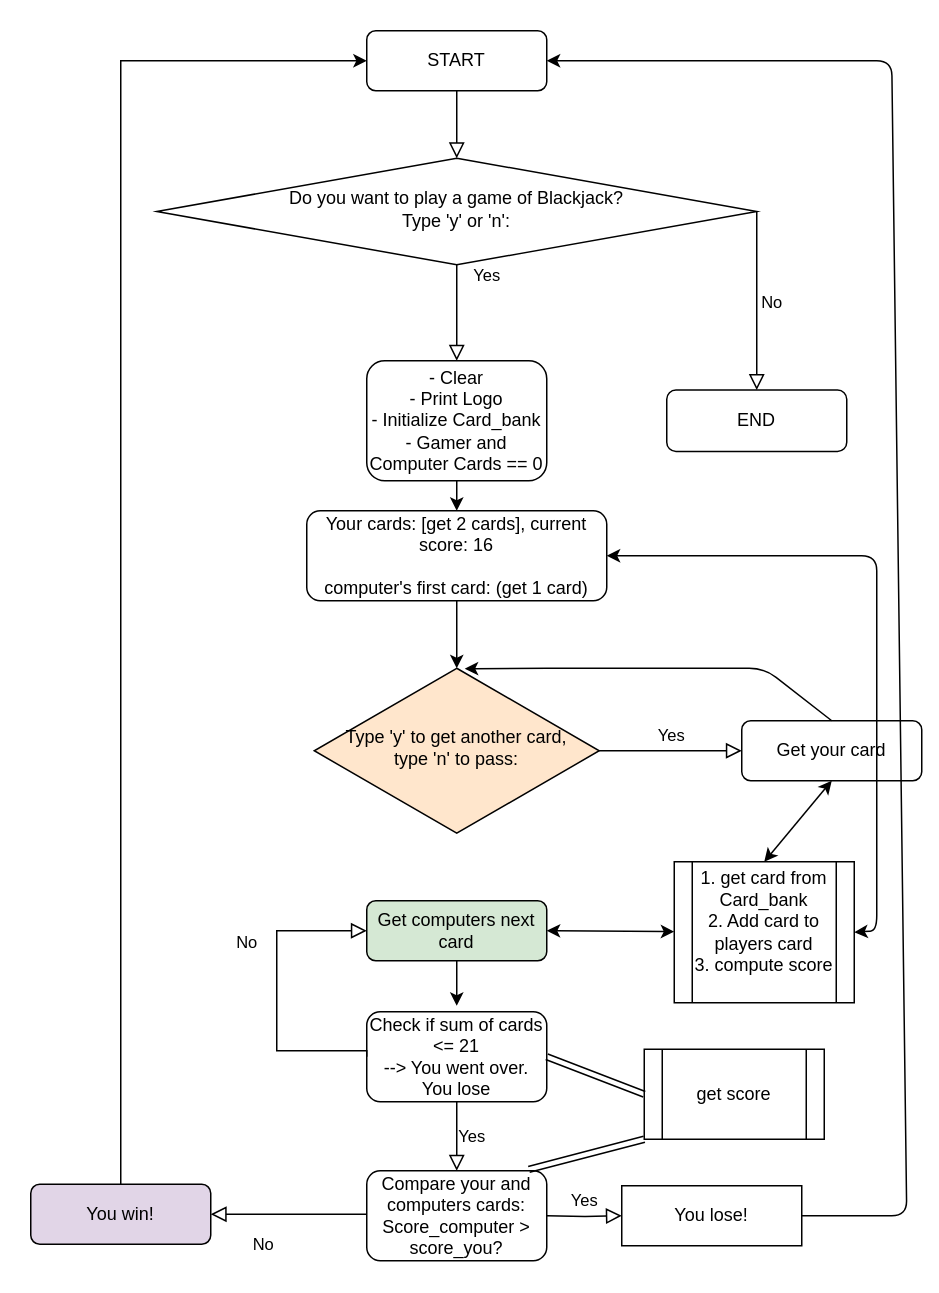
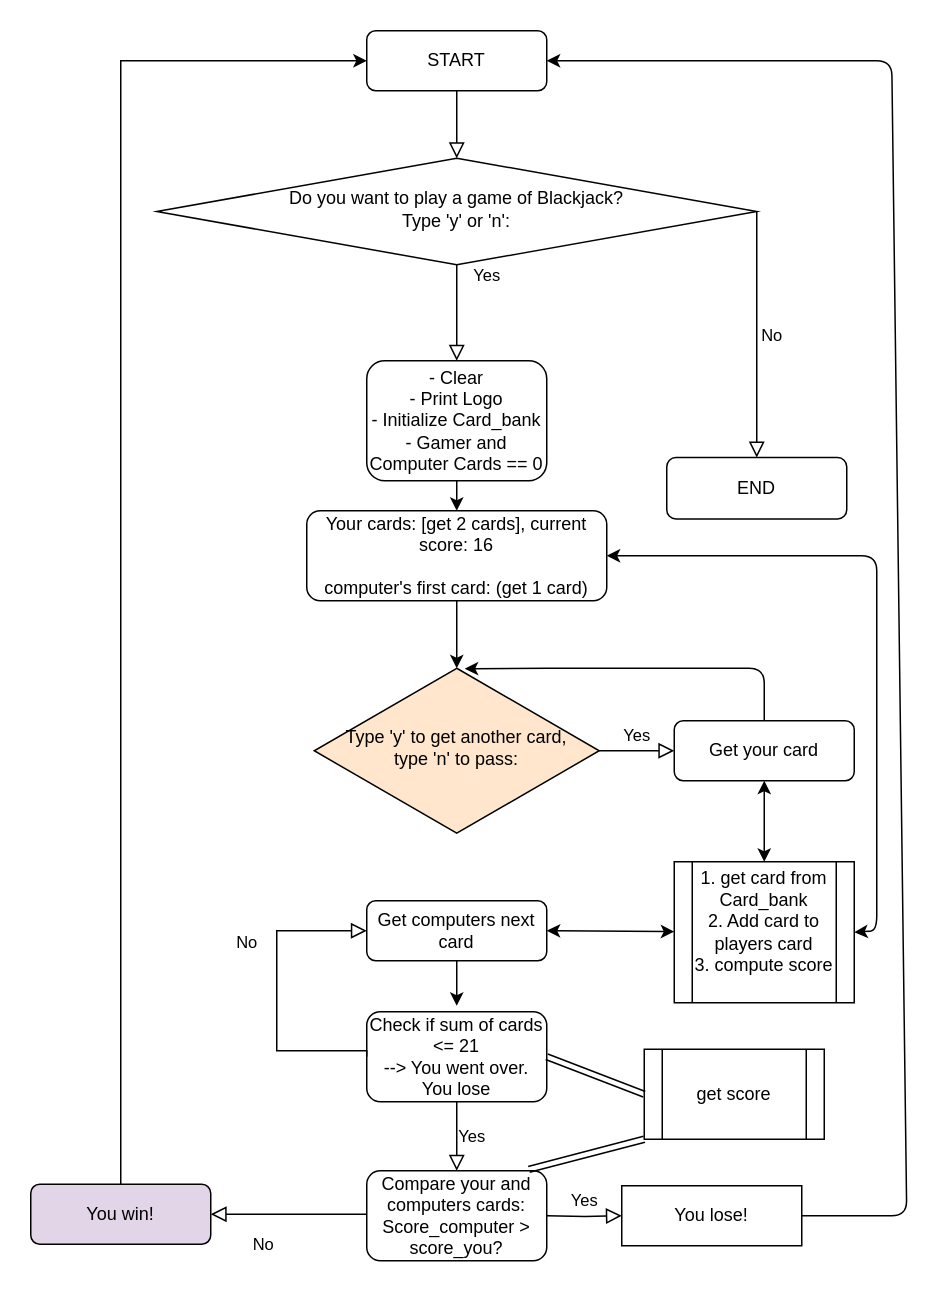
node "END": moved (757, 421) -> (757, 488)
node "Get your card": moved (832, 751) -> (764, 751)
node "Get computers next card": fillcolor #d5e8d4 -> #ffffff
